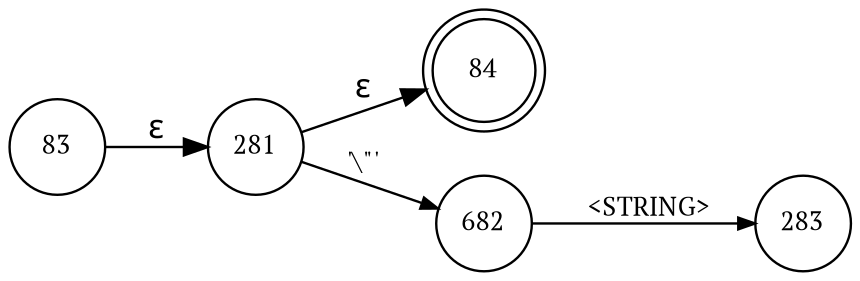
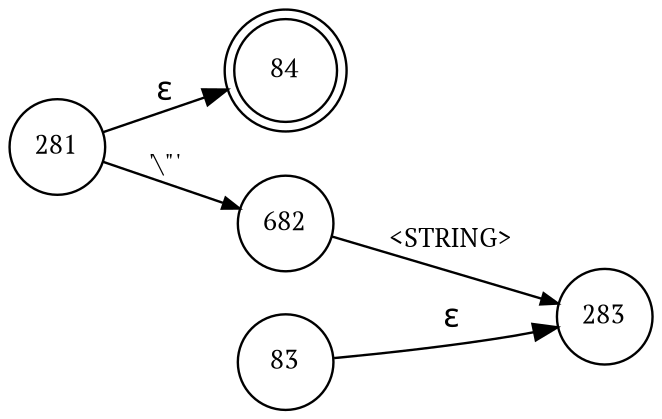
edge "83" -> "281": now "83" -> "283"
